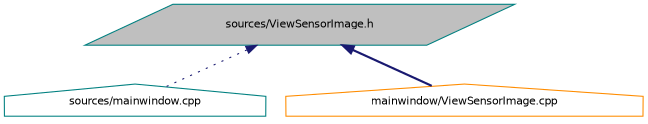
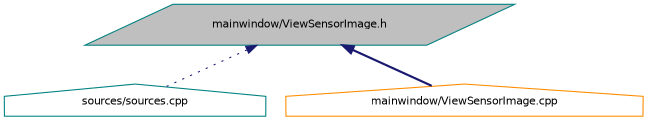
node "sources/ViewSensorImage.h": label "sources/ViewSensorImage.h" -> "mainwindow/ViewSensorImage.h"
node "sources/mainwindow.cpp": label "sources/mainwindow.cpp" -> "sources/sources.cpp"
